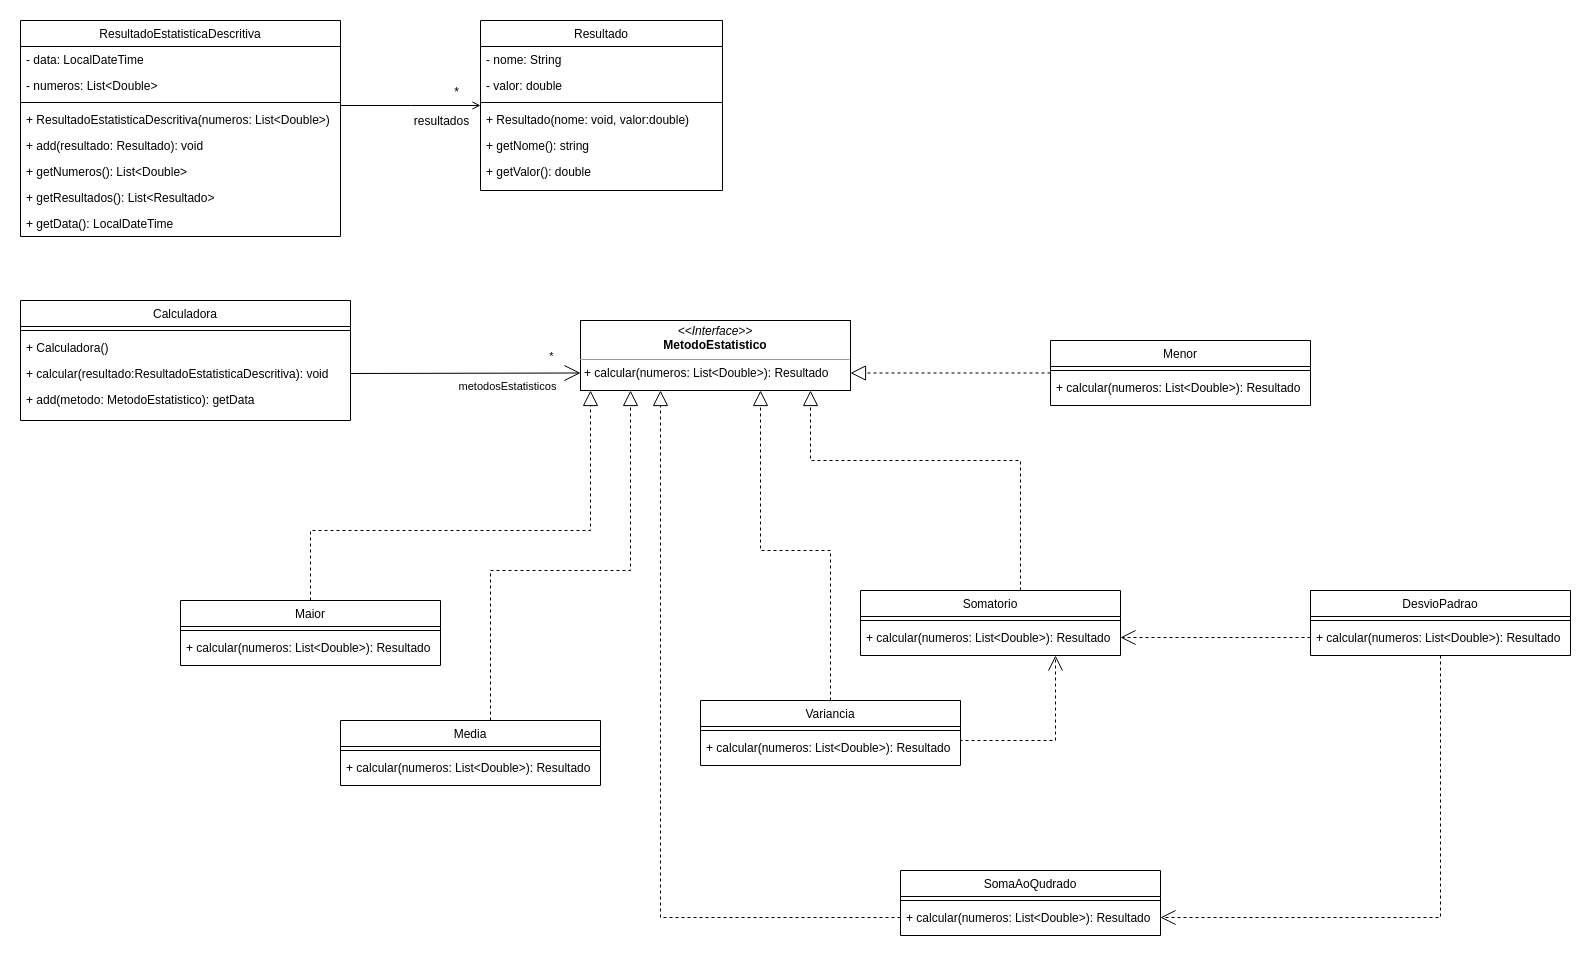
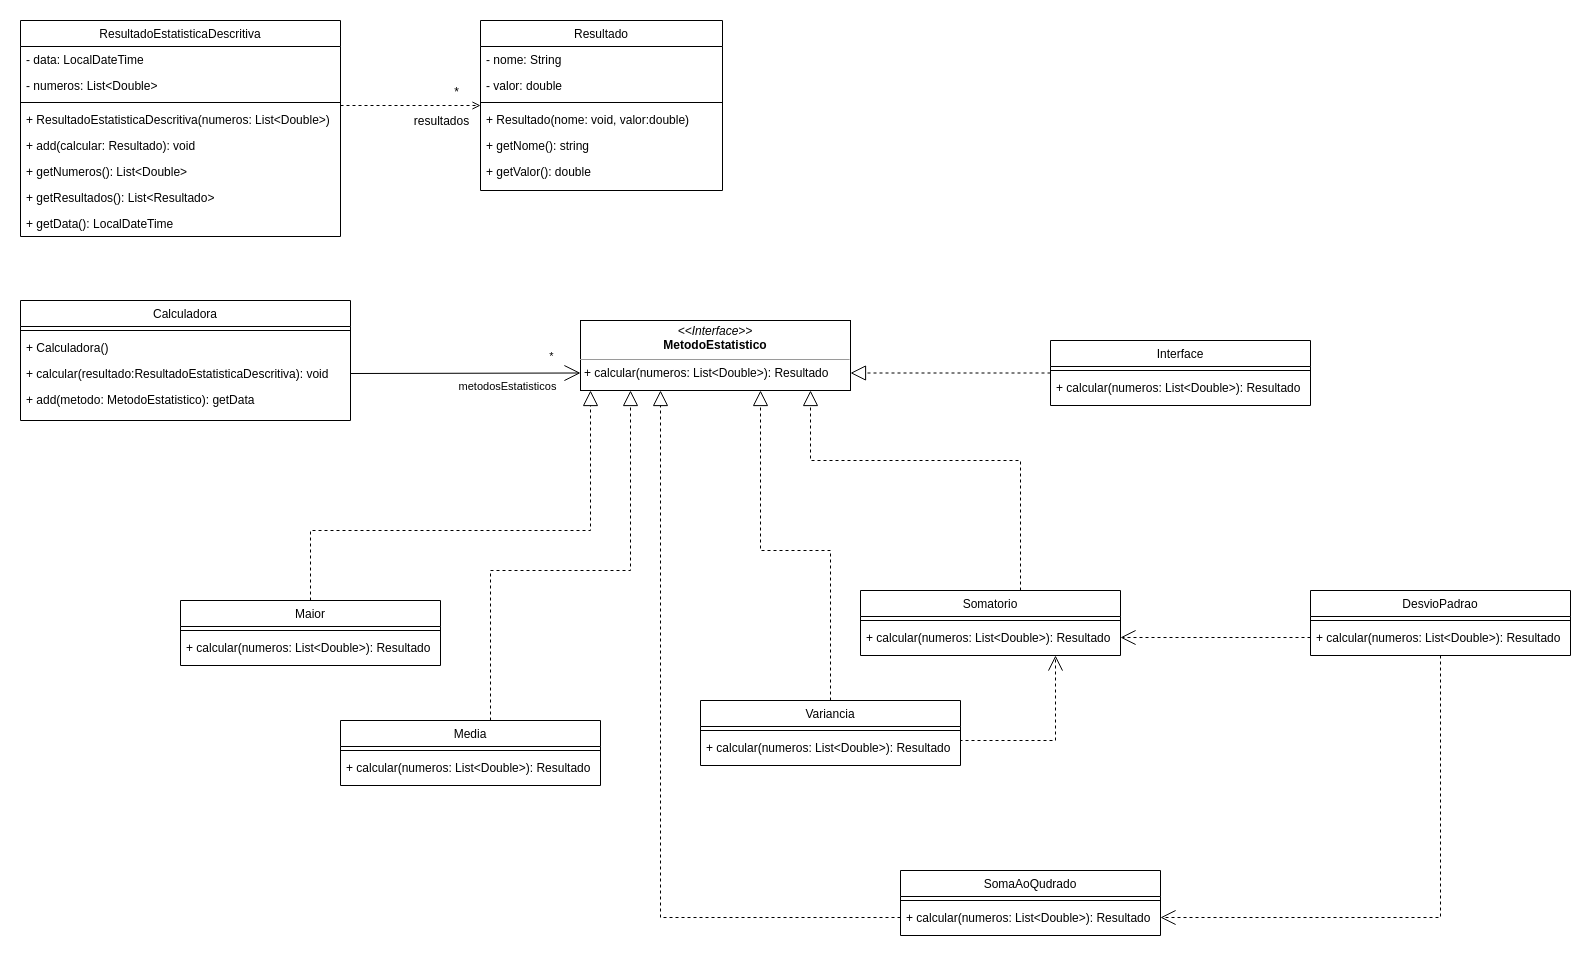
edge "ResultadoEstatisticaDescritiva" -> "Resultado": style solid -> dashed
node "+ add(resultado: Resultado): void": label "+ add(resultado: Resultado): void" -> "+ add(calcular: Resultado): void"
node "Menor": label "Menor" -> "Interface"
